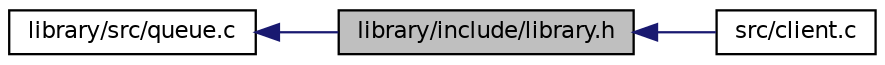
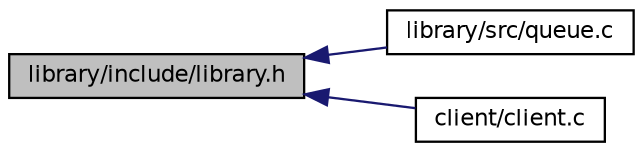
edge "library/include/library.h" -> "library/src/queue.c": reversed
node "src/client.c": label "src/client.c" -> "client/client.c"
